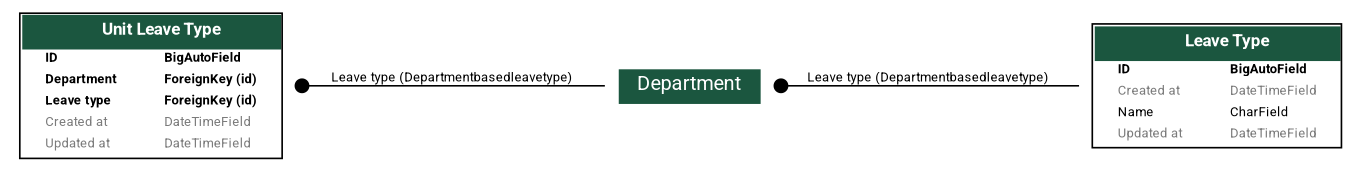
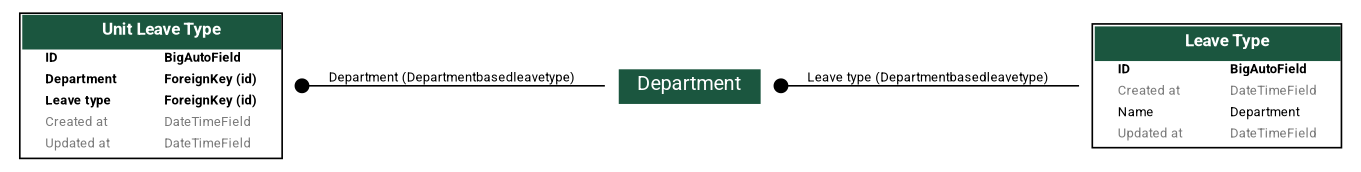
edge "Unit Leave Type" -- "Department": label " Leave type (Departmentbasedleavetype)" -> " Department (Departmentbasedleavetype)"
node "Leave Type": text "CharField" -> "Department"
